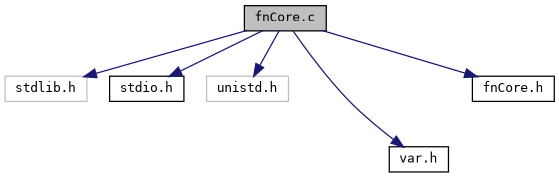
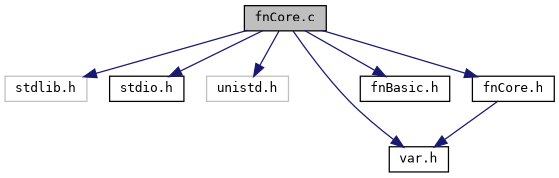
node "fnBasic.h": added
edge "fnCore.h" -> "var.h": added
